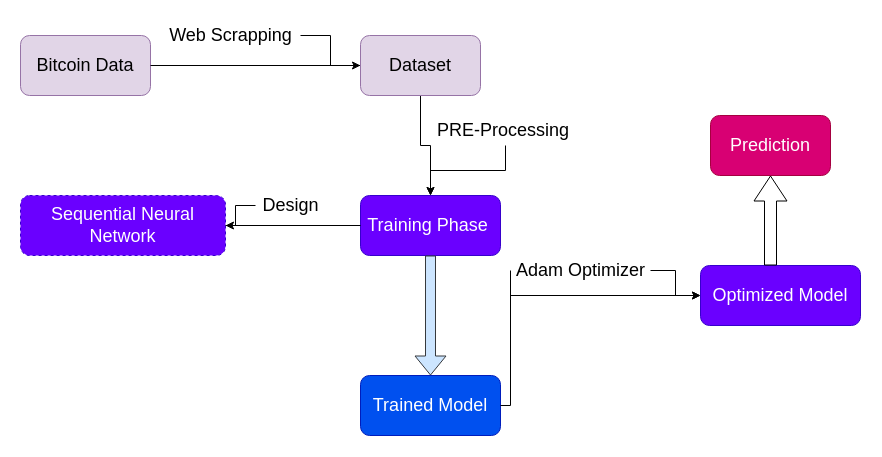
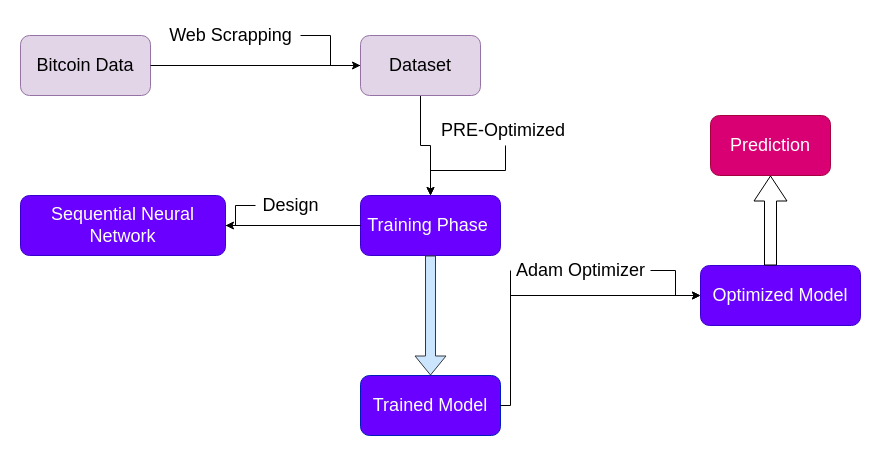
node "PRE-Processing": label "PRE-Processing" -> "PRE-Optimized"
node "Sequential Neural Network": style dashed -> solid
node "Trained Model": fillcolor #0050ef -> #6a00ff
